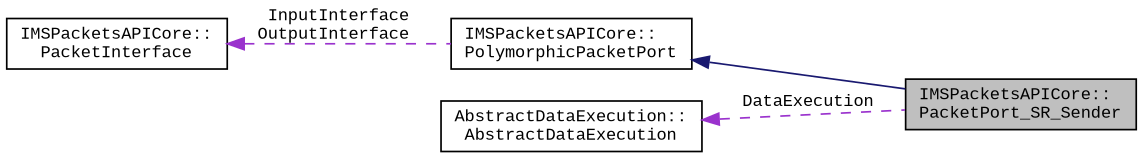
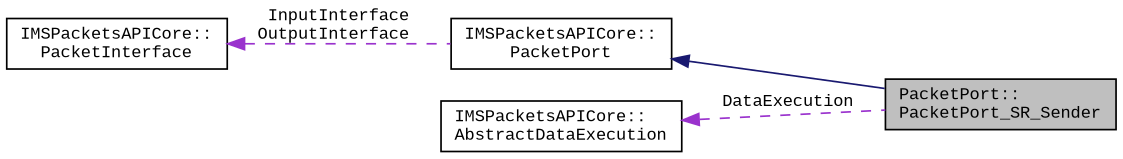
node "IMSPacketsAPICore:: PolymorphicPacketPort": label "IMSPacketsAPICore:: PolymorphicPacketPort" -> "IMSPacketsAPICore:: PacketPort"
node "IMSPacketsAPICore:: PacketPort_SR_Sender": label "IMSPacketsAPICore:: PacketPort_SR_Sender" -> "PacketPort:: PacketPort_SR_Sender"
node "AbstractDataExecution:: AbstractDataExecution": label "AbstractDataExecution:: AbstractDataExecution" -> "IMSPacketsAPICore:: AbstractDataExecution"
